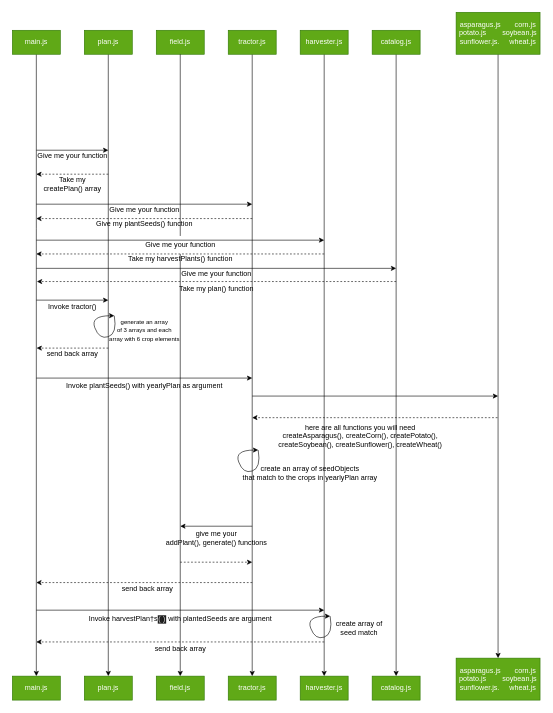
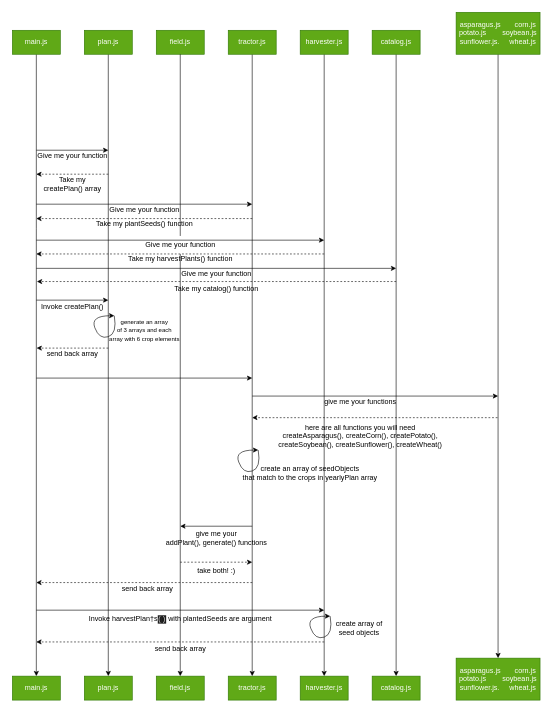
node "Give my plantSeeds() function": label "Give my plantSeeds() function" -> "Take my plantSeeds() function"
node "Take my plan() function": label "Take my plan() function" -> "Take my catalog() function"
node "Invoke tractor()": label "Invoke tractor()" -> "Invoke createPlan()"
node "Invoke plantSeeds() with yearlyPlan as argument": removed
node "give me your functions": added
node "take both! :)": added
node "create array of seed match": label "create array of seed match" -> "create array of seed objects"
